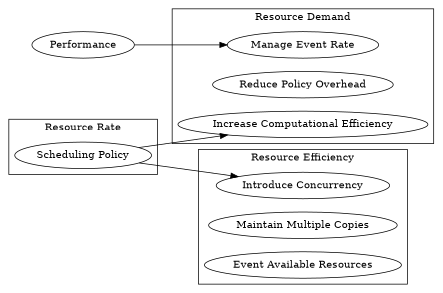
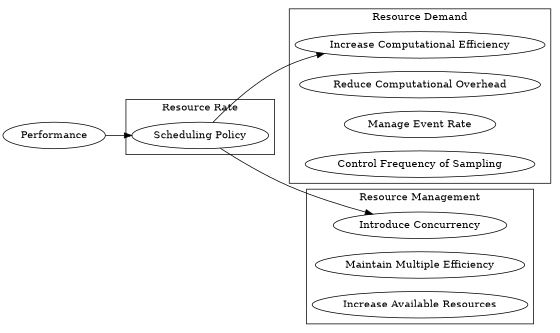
edge "Performance" -> "Manage Event Rate": now "Performance" -> "Scheduling Policy"
node "Reduce Policy Overhead": label "Reduce Policy Overhead" -> "Reduce Computational Overhead"
cluster "Resource Efficiency": label "Resource Efficiency" -> "Resource Management"
node "Control Frequency of Sampling": added
node "Maintain Multiple Copies": label "Maintain Multiple Copies" -> "Maintain Multiple Efficiency"
node "Event Available Resources": label "Event Available Resources" -> "Increase Available Resources"
